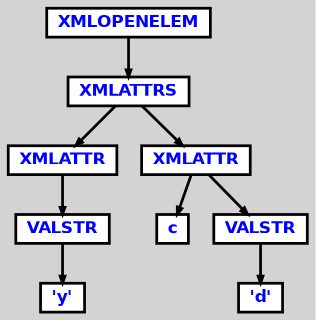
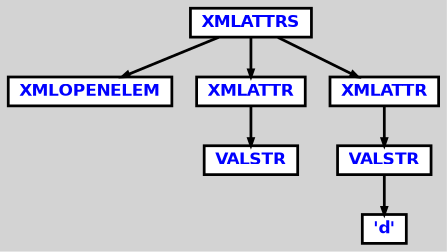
edge "XMLOPENELEM" -> "XMLATTRS": reversed
node "c": removed
node "'y'": removed
